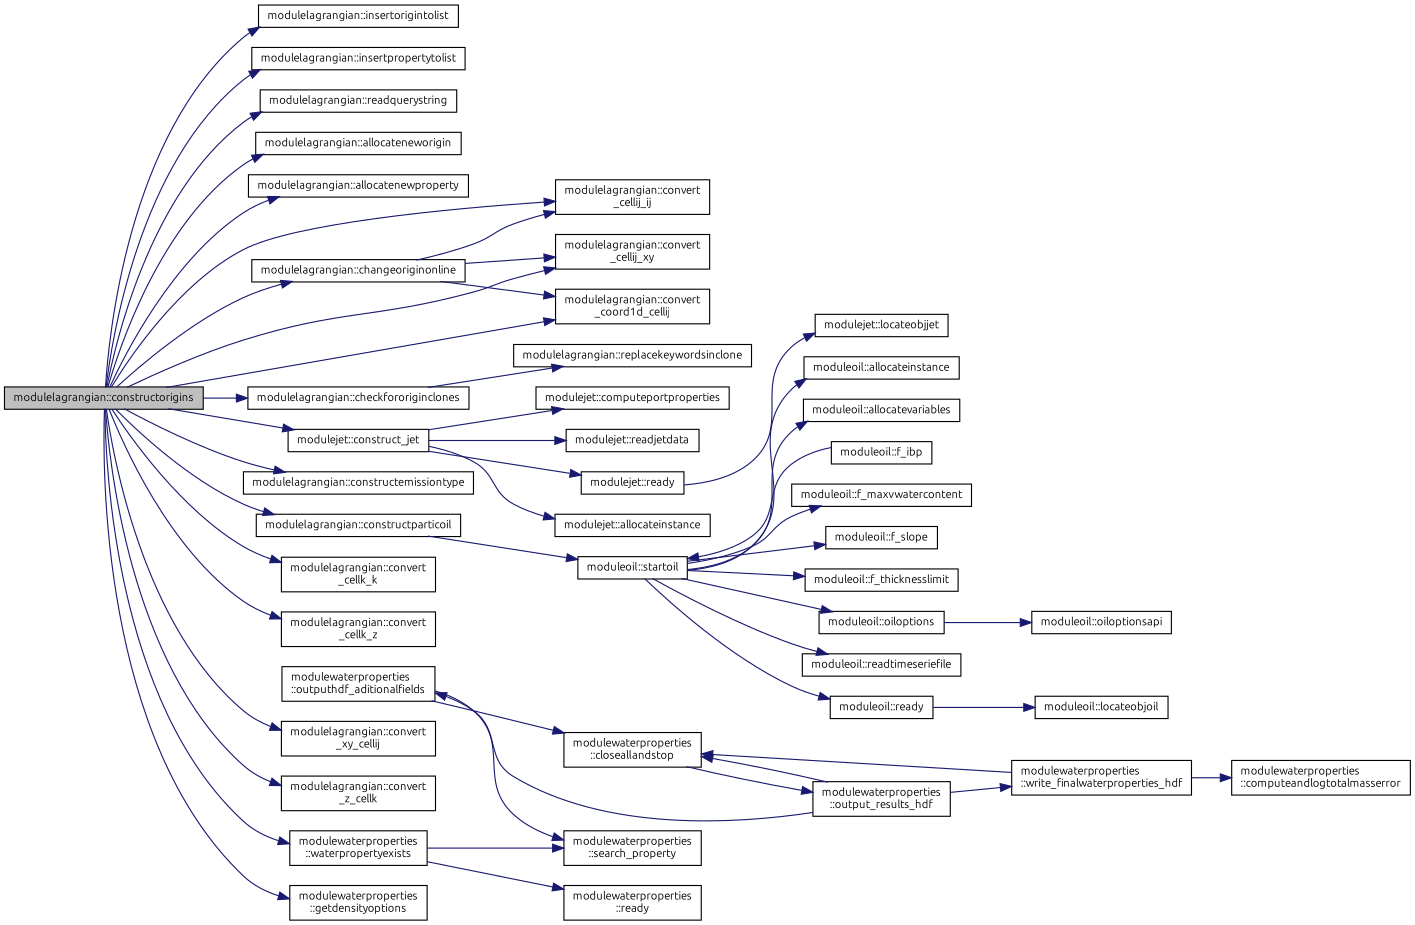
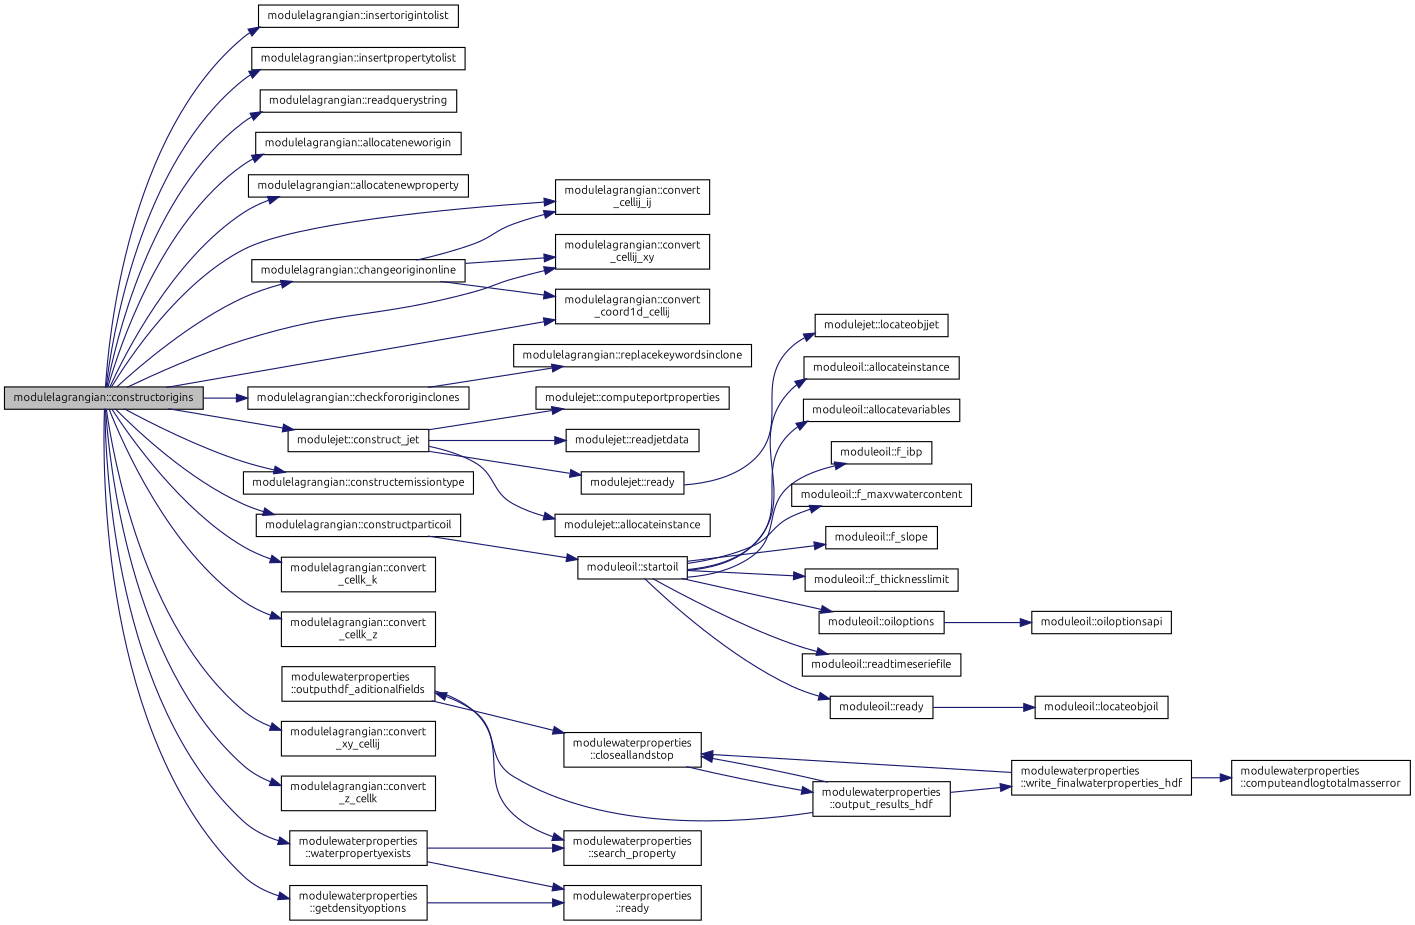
edge "moduleoil::f_ibp" -> "moduleoil::startoil": reversed
edge "modulewaterproperties ::getdensityoptions" -> "modulewaterproperties ::ready": added
